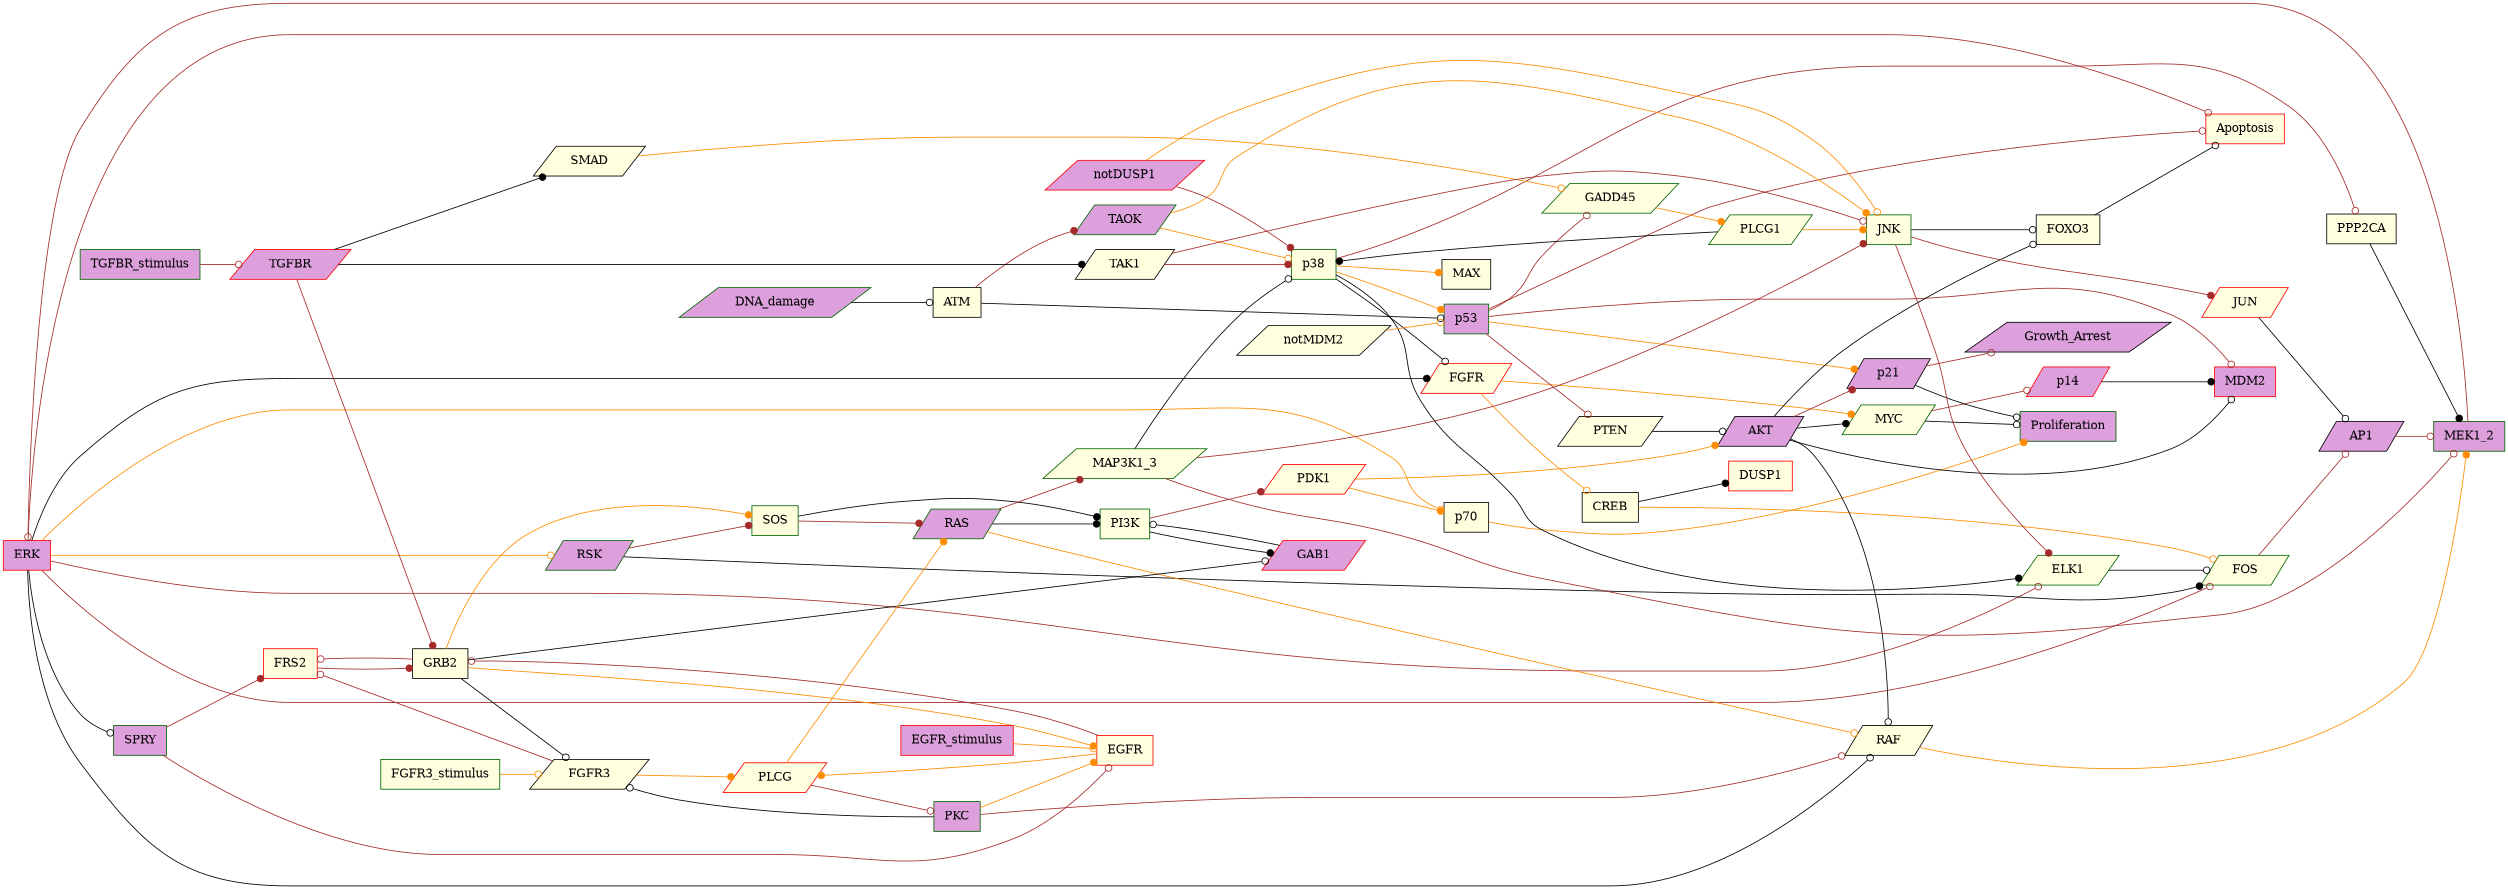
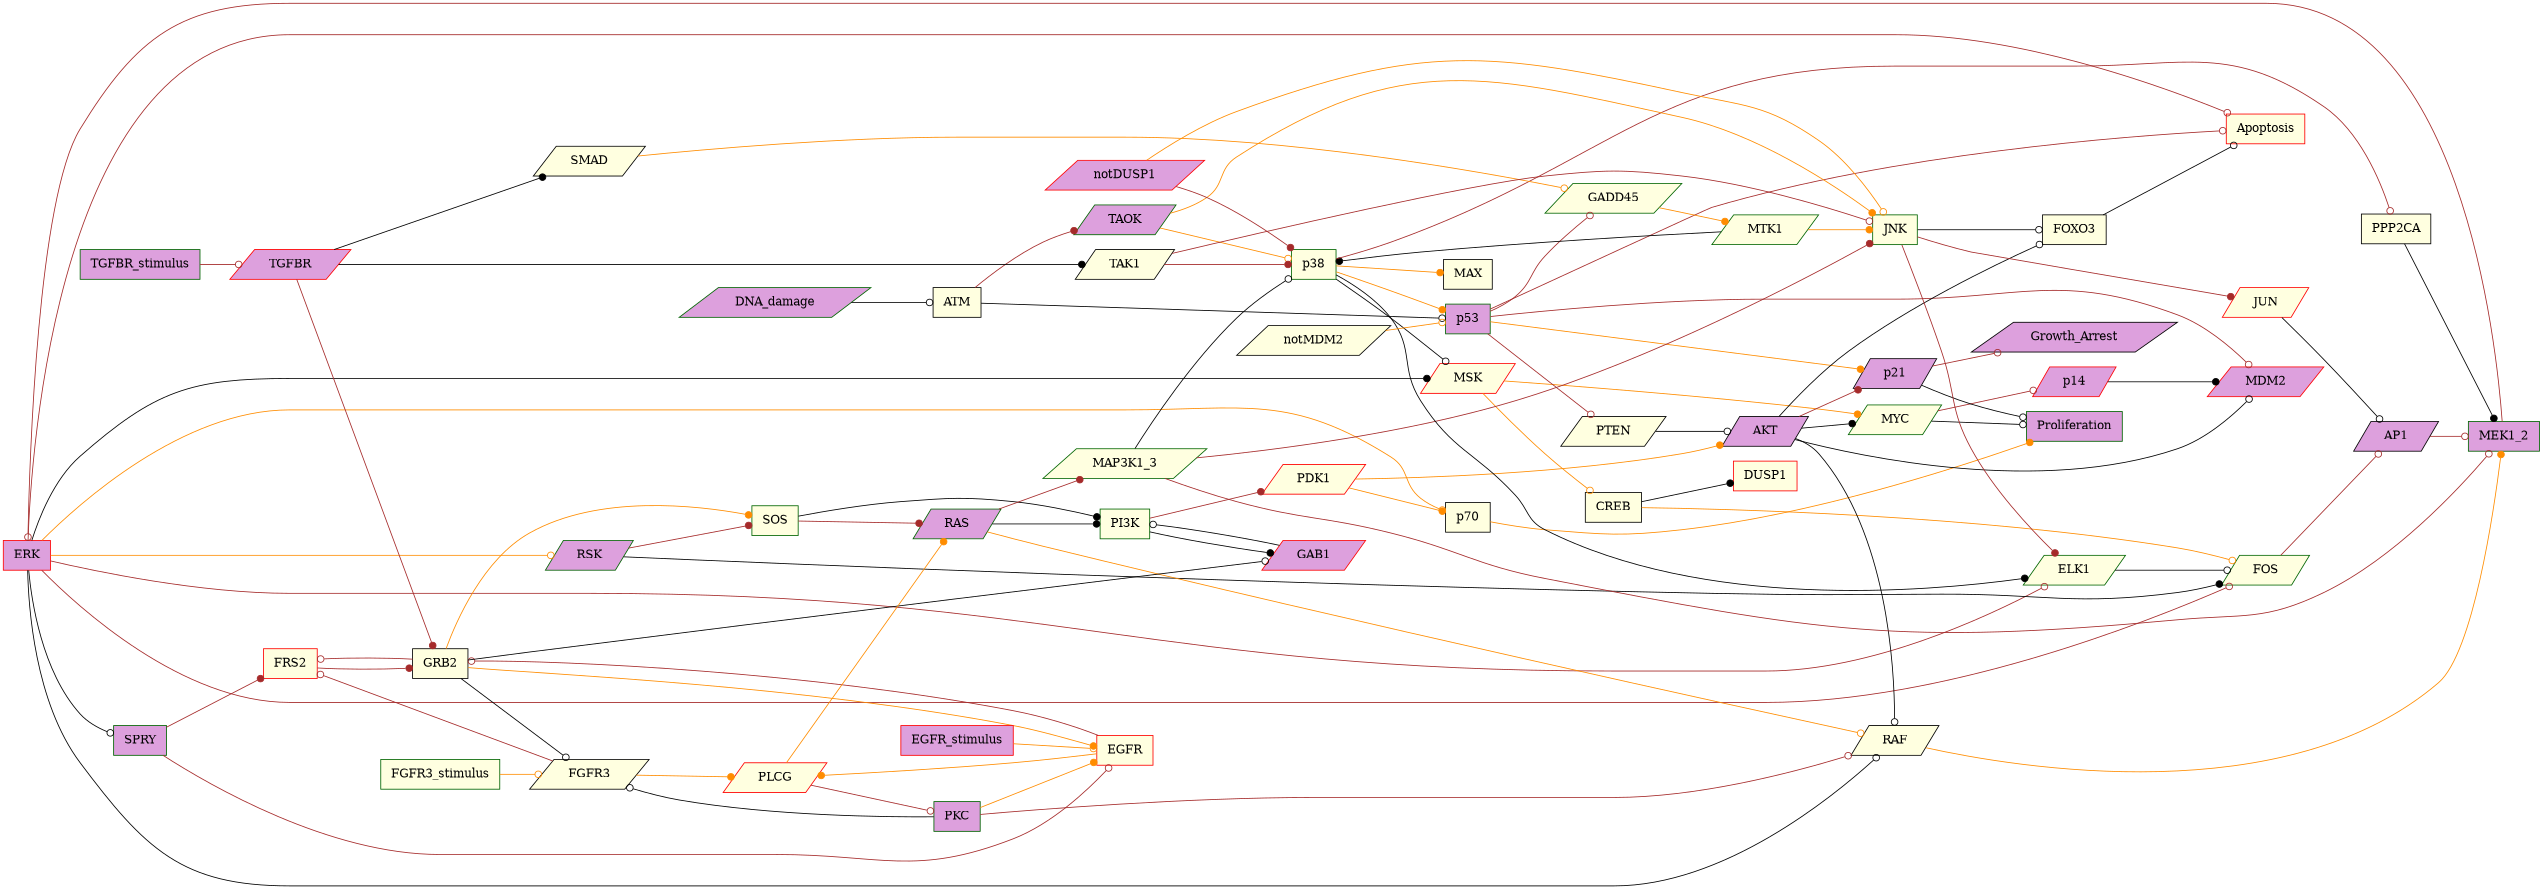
node "PLCG1": label "PLCG1" -> "MTK1"
node "FGFR": label "FGFR" -> "MSK"
node "MDM2": shape box -> parallelogram
